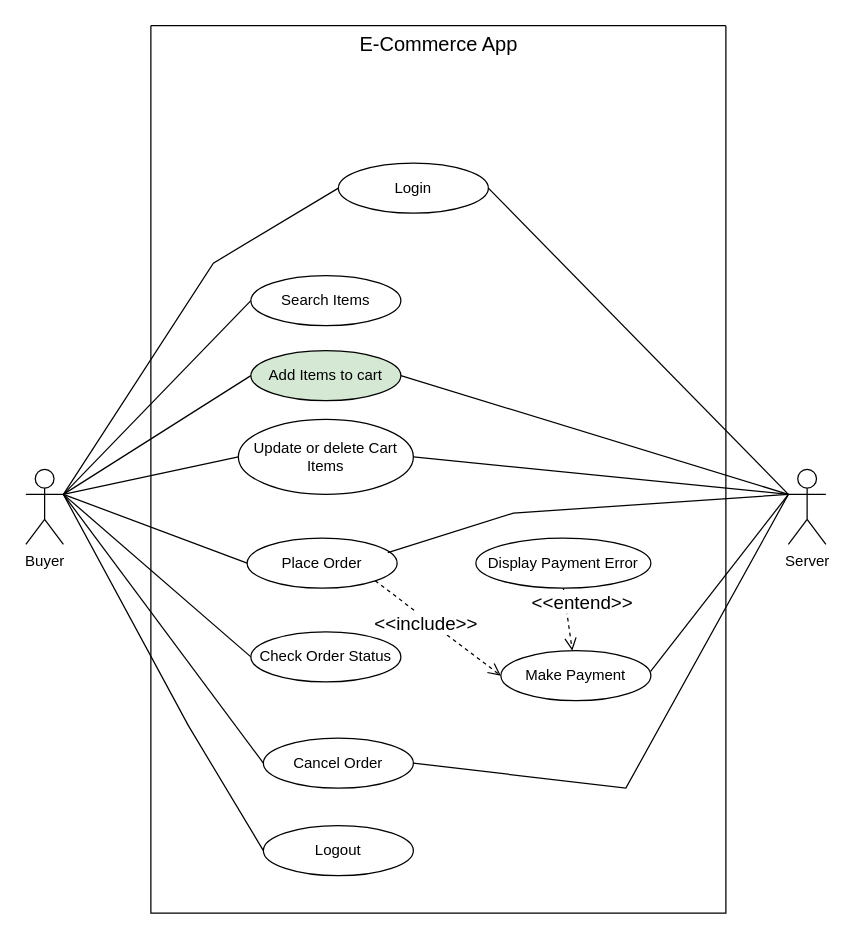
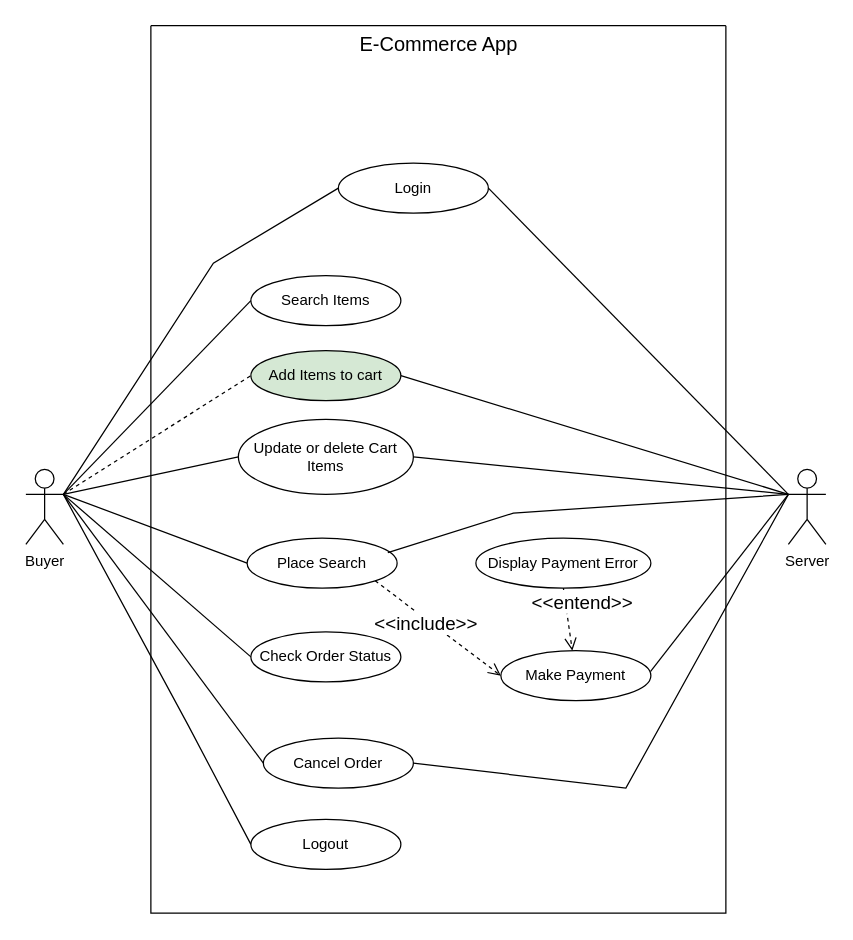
edge "Add Items to cart" -- "Buyer": style solid -> dashed
node "Place Order": label "Place Order" -> "Place Search"
node "Logout": moved (338, 851) -> (326, 844)
